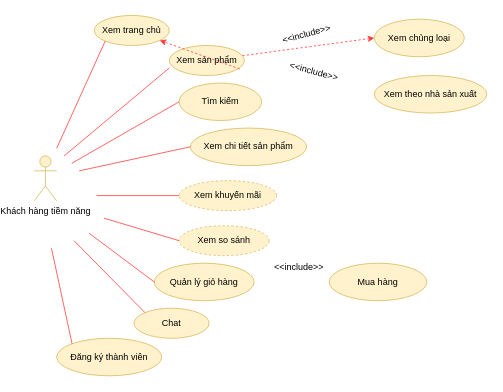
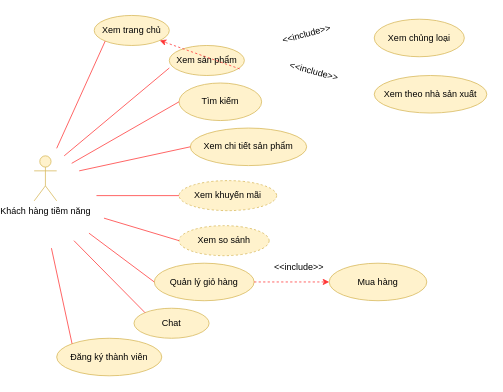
edge "Xem sản phẩm" -> "Xem chủng loại": removed
edge "Quản lý giỏ hàng" -> "Mua hàng": added
